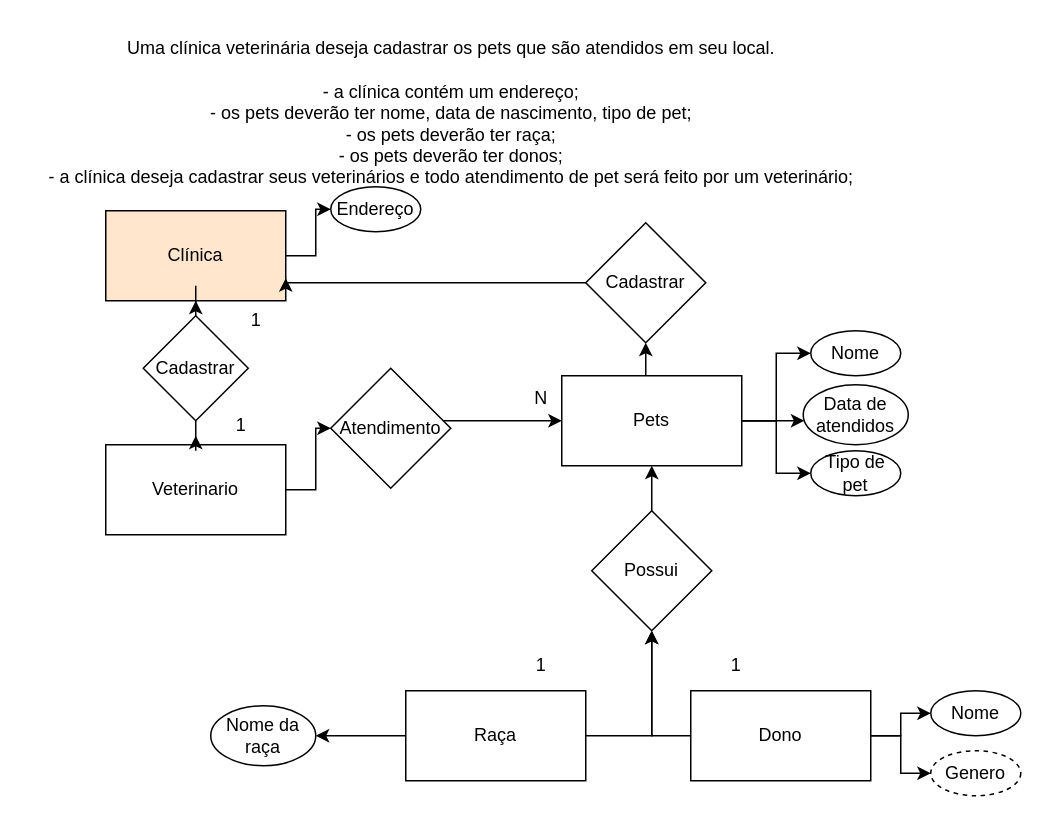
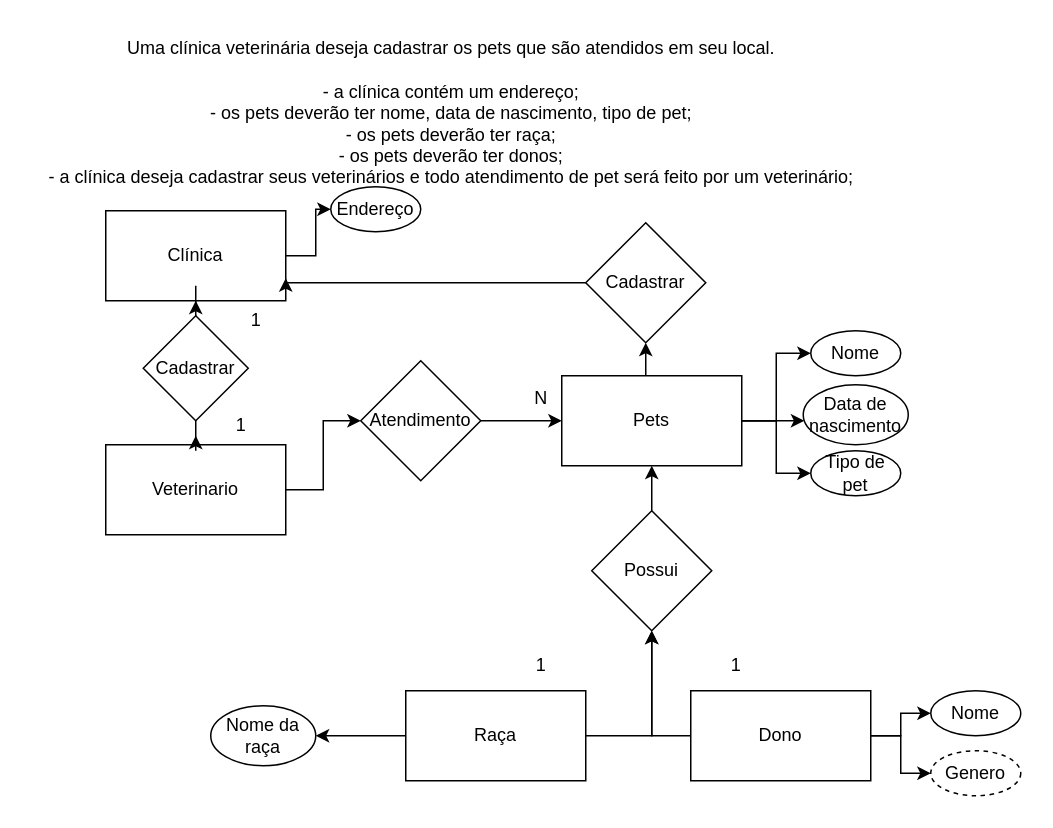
node "Clínica": fillcolor #ffe6cc -> #ffffff
node "Data de atendidos": label "Data de atendidos" -> "Data de nascimento"
node "Atendimento": moved (391, 428) -> (421, 421)
